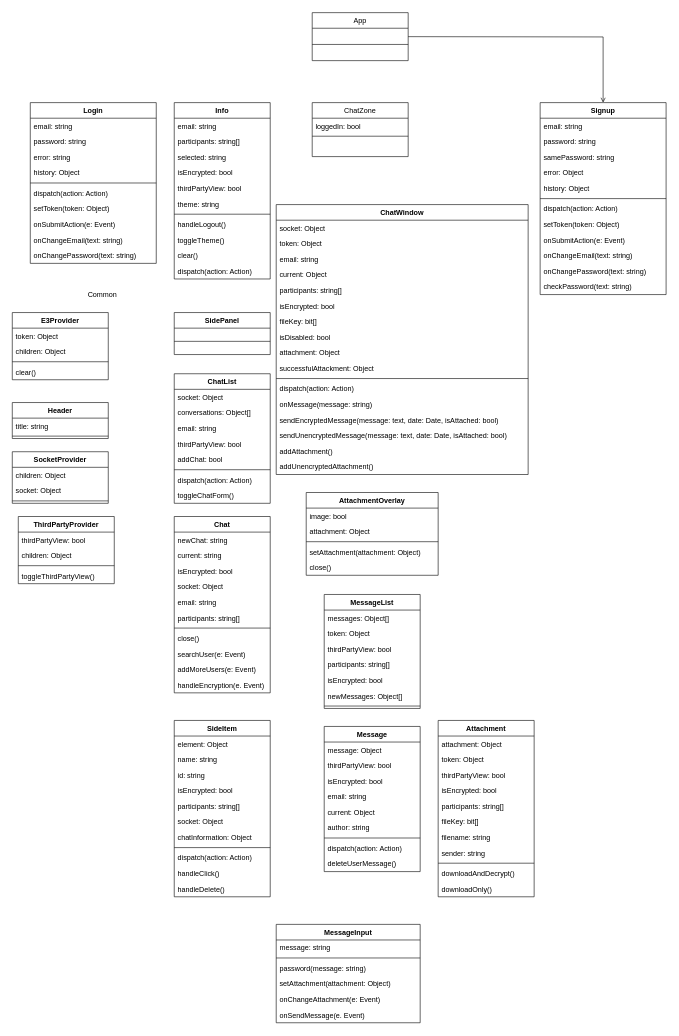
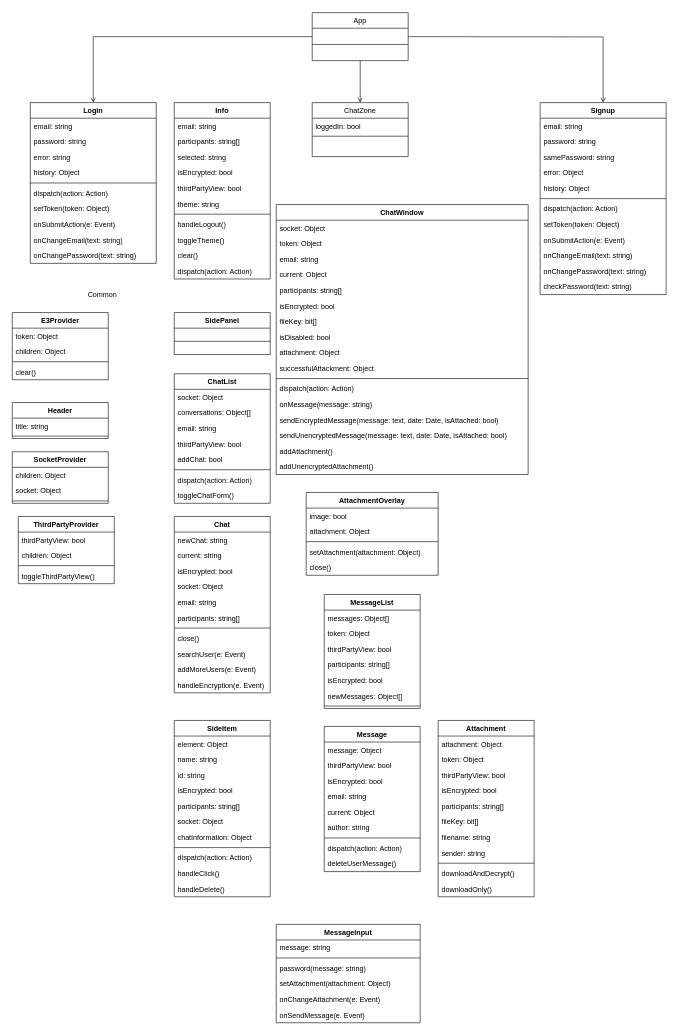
edge "App" -> "Login": added
edge "App" -> "ChatZone": added
